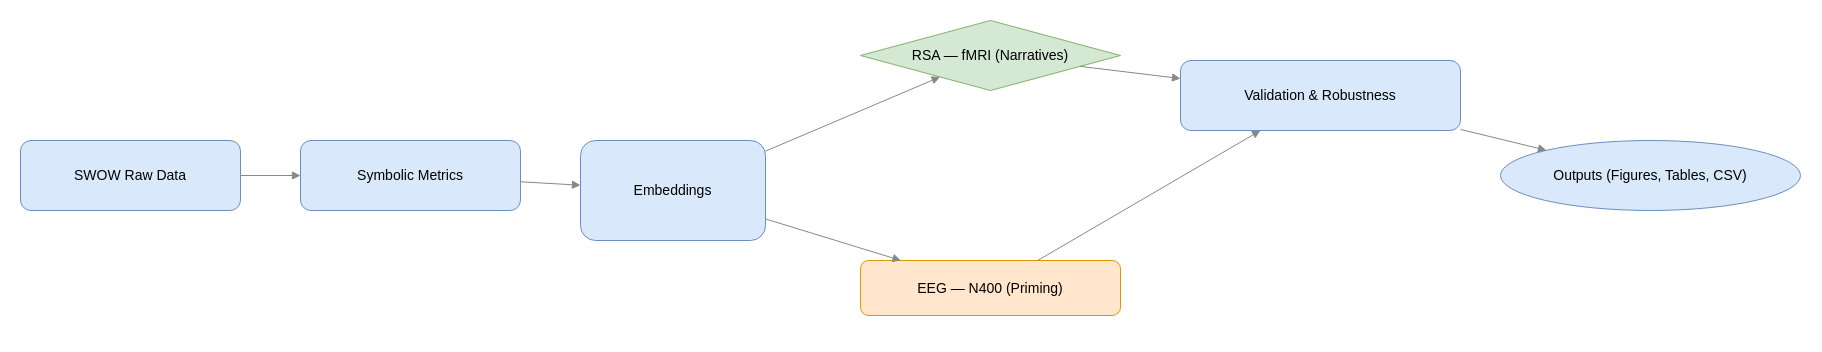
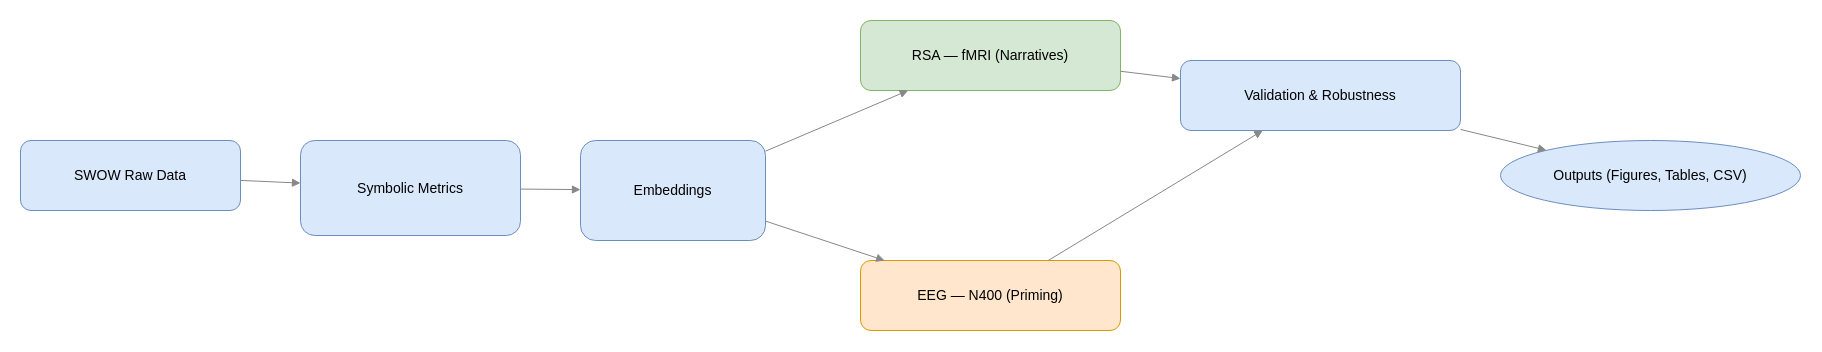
node "RSA — fMRI (Narratives)": shape diamond -> rounded rectangle
node "Symbolic Metrics": size 220x70 -> 220x95
node "EEG — N400 (Priming)": size 260x55 -> 260x70
